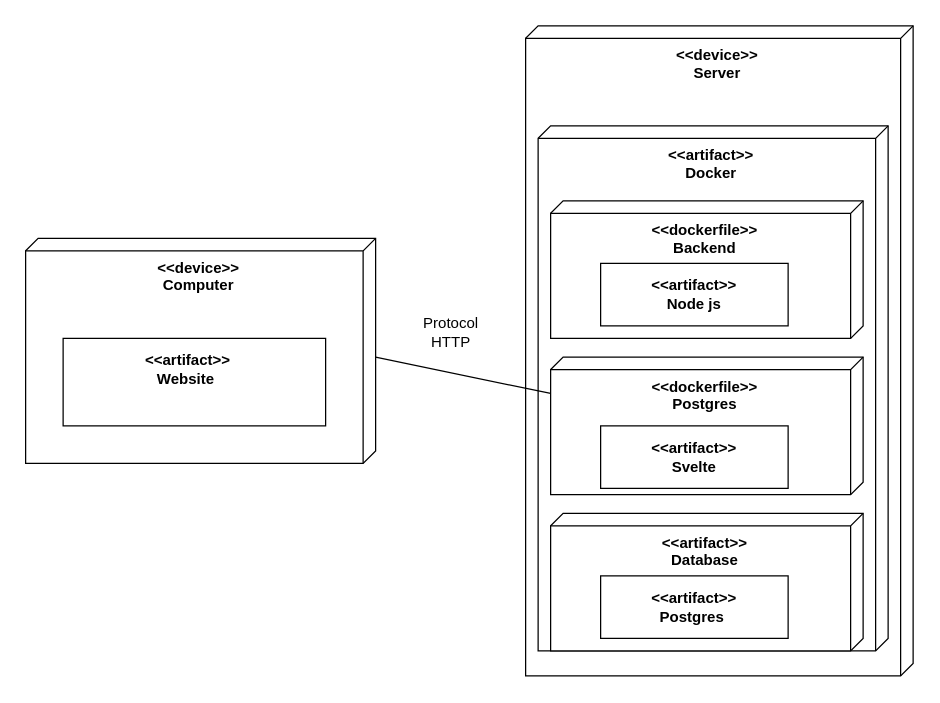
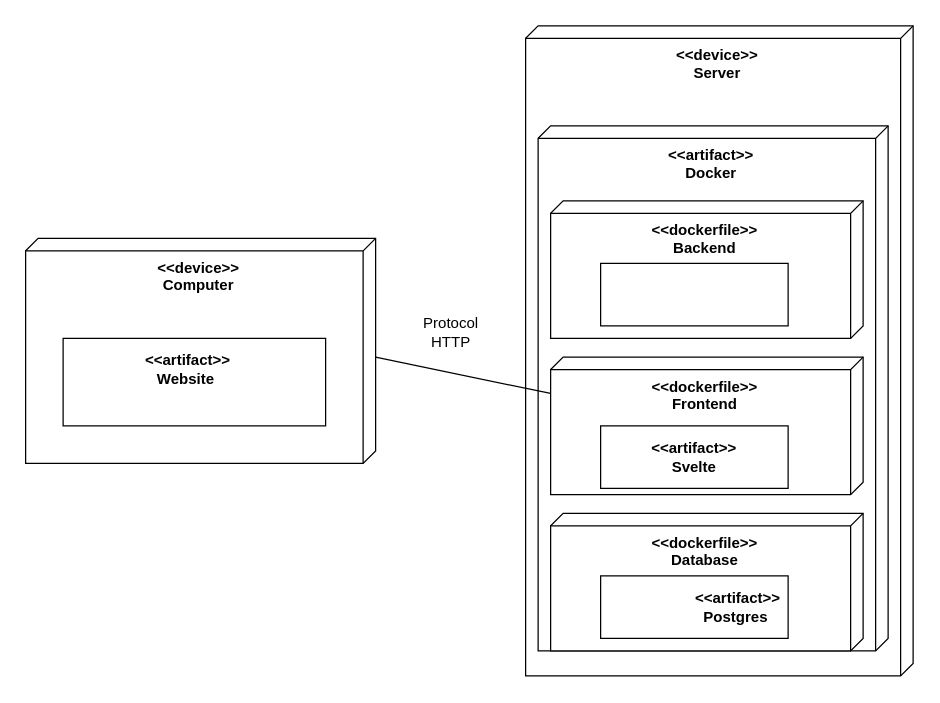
node "<<artifact>> Node js": removed
node "<<dockerfile>>Postgres": label "<<dockerfile>>Postgres" -> "<<dockerfile>>Frontend"
node "<<artifact>>Database": label "<<artifact>>Database" -> "<<dockerfile>>Database"
node "<<artifact>> Postgres": moved (694, 607) -> (738, 607)
